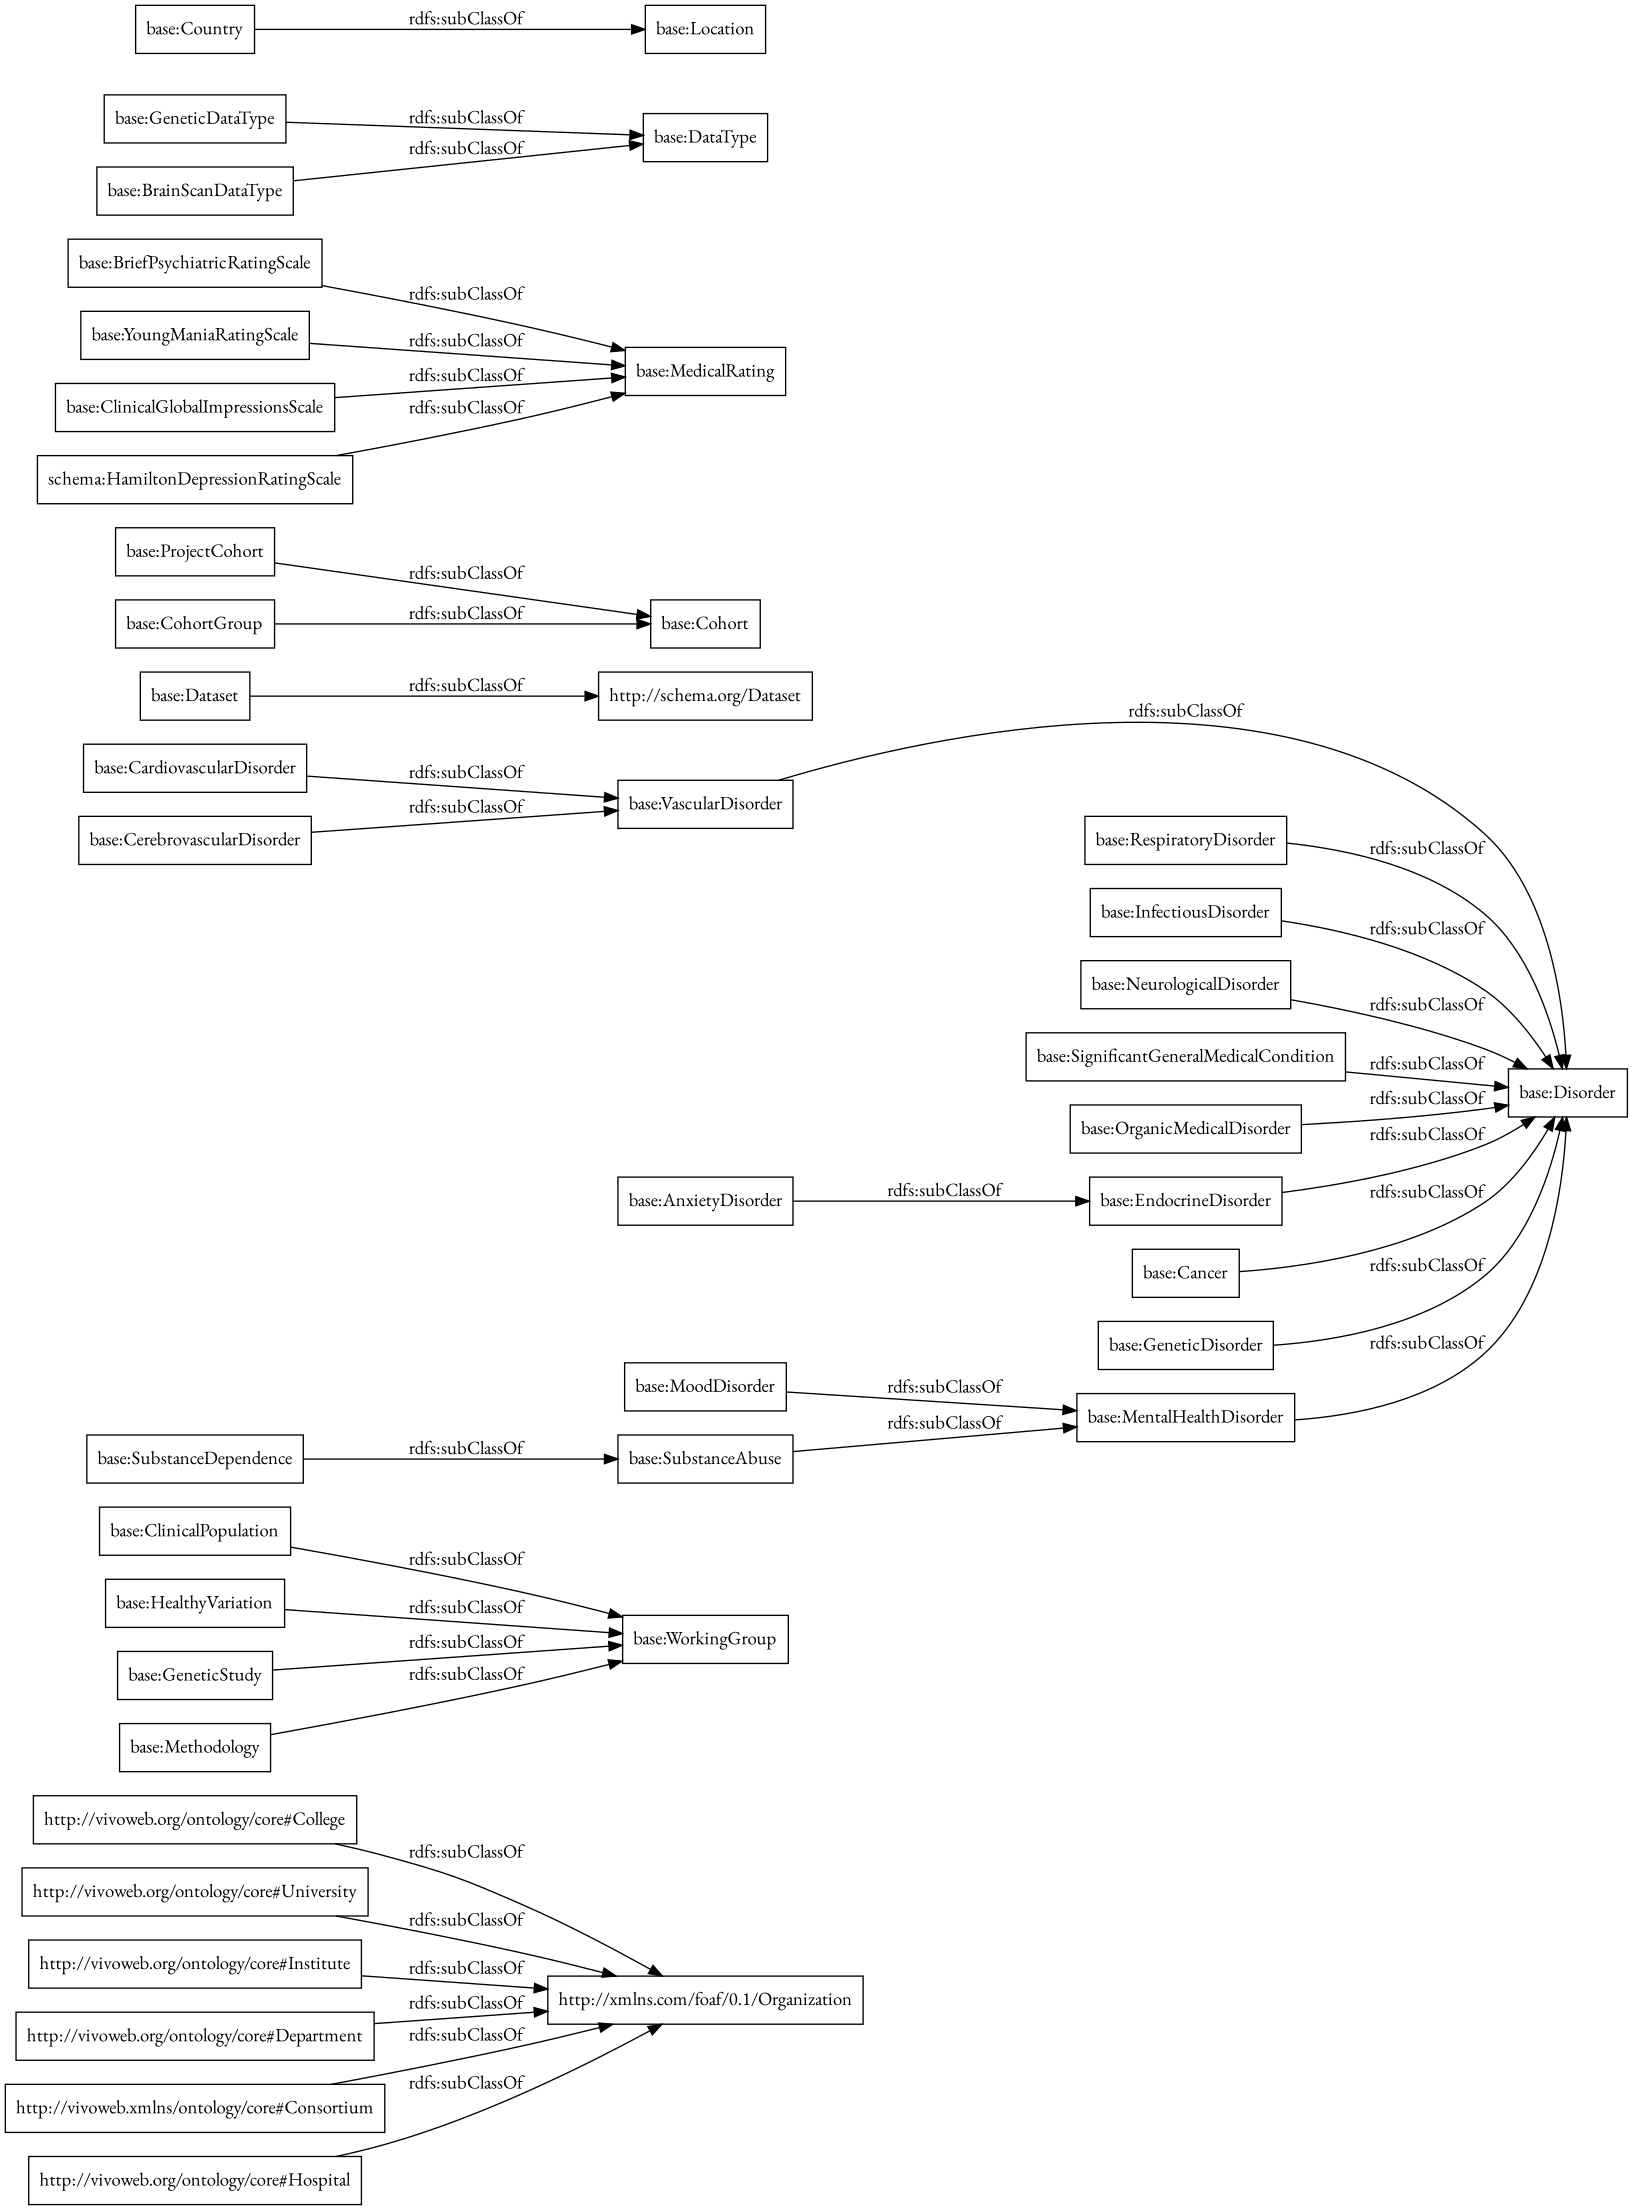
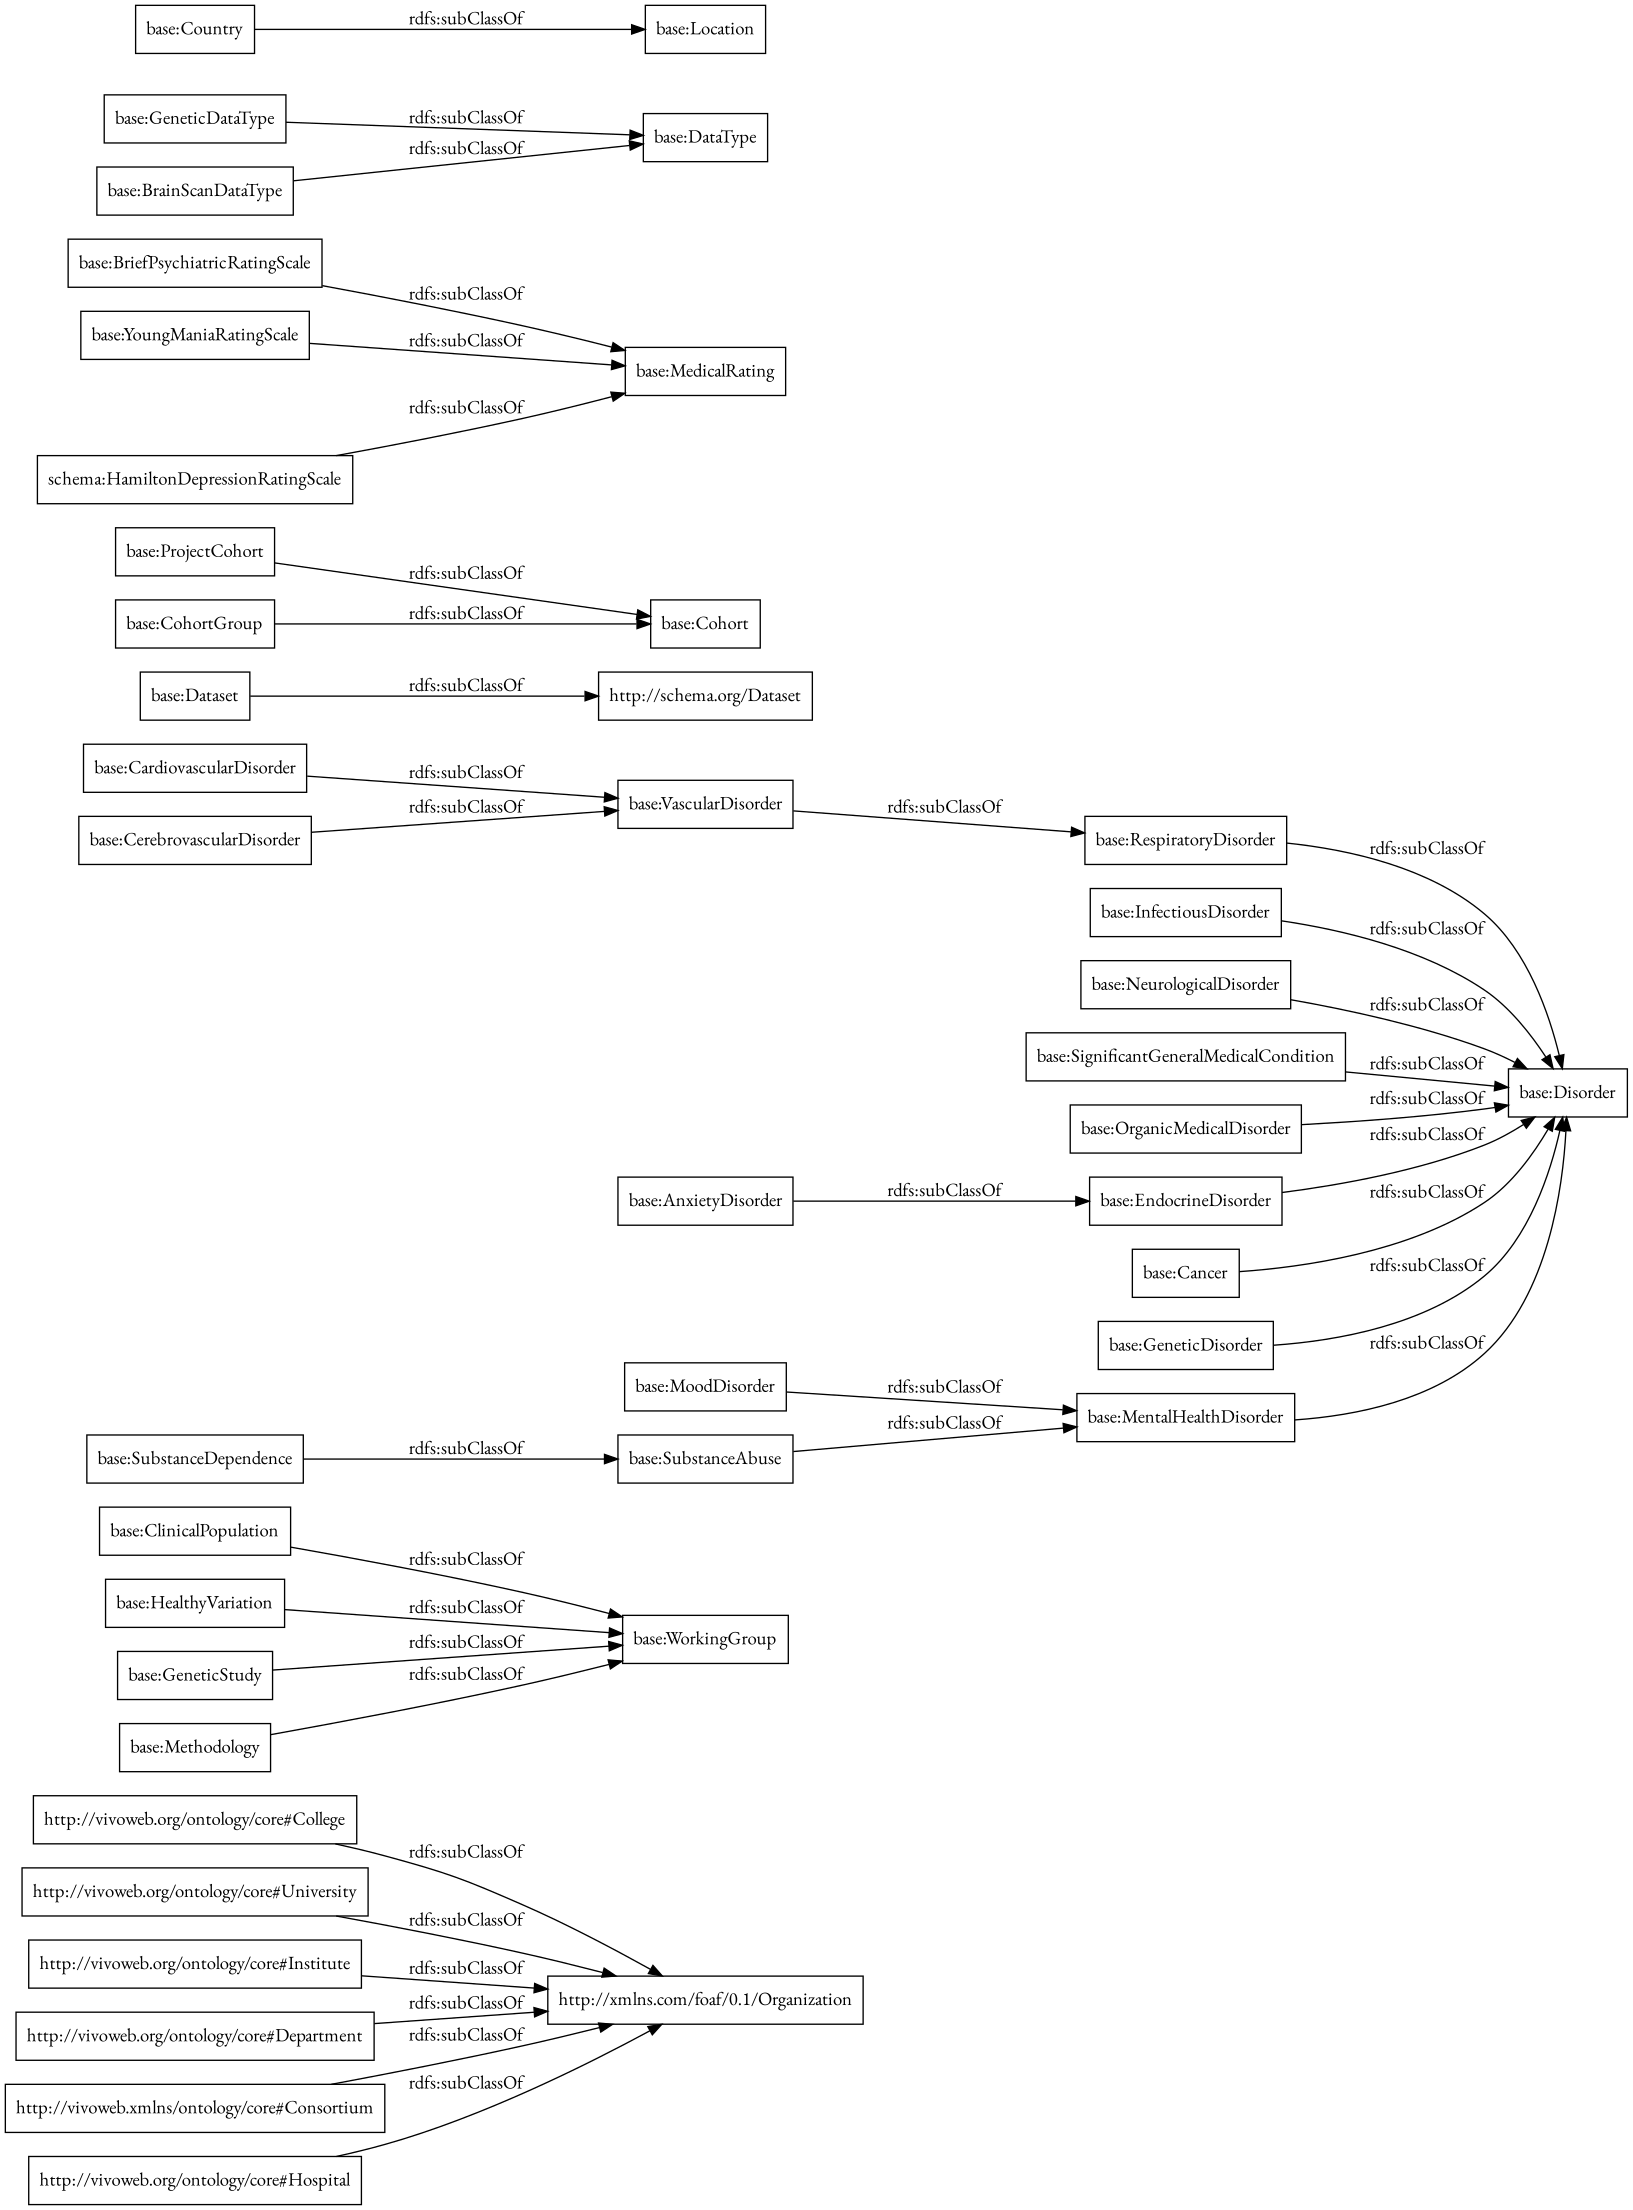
node "base:ClinicalGlobalImpressionsScale": removed
edge "base:VascularDisorder" -> "base:Disorder": now "base:VascularDisorder" -> "base:RespiratoryDisorder"
